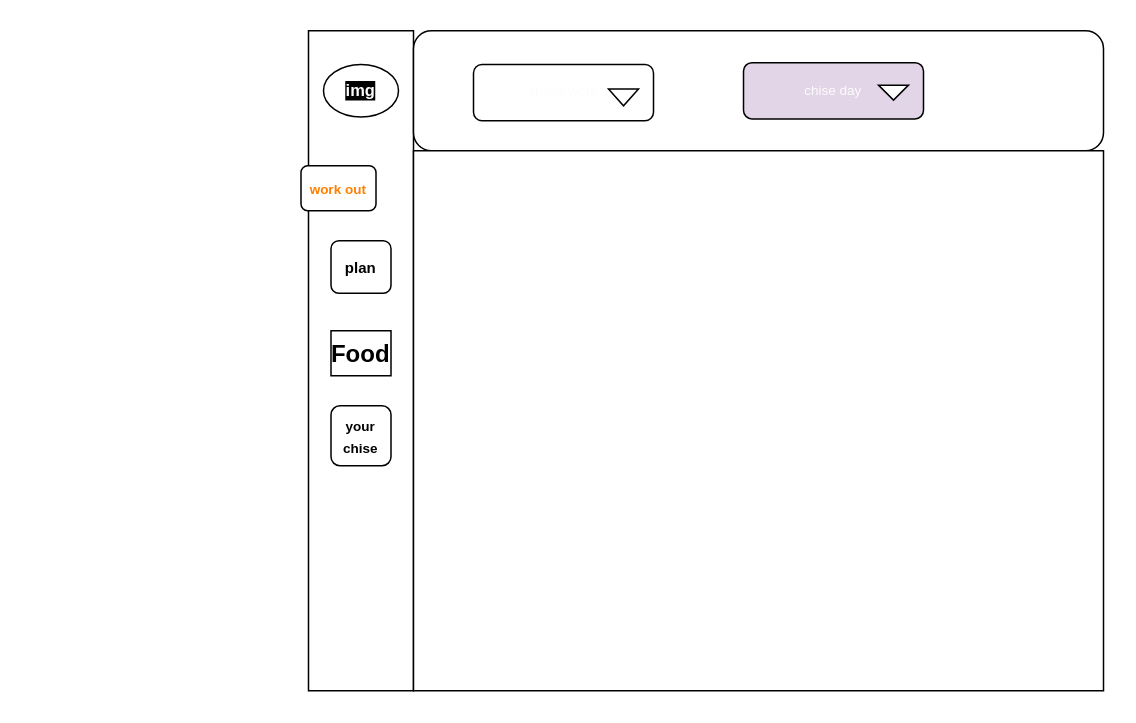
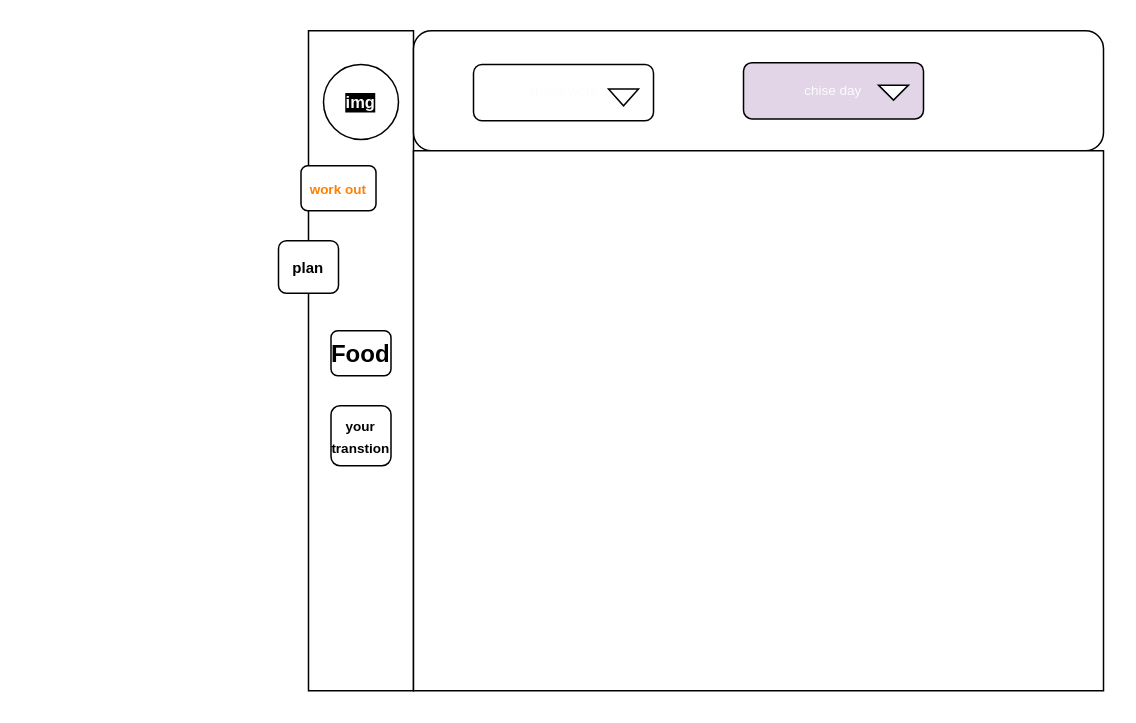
node "img": size 75x53 -> 75x75
node "plan": moved (361, 267) -> (308, 267)
node "Food": shape rectangle -> rounded rectangle
node "your chise": label "your chise" -> "your transtion"
